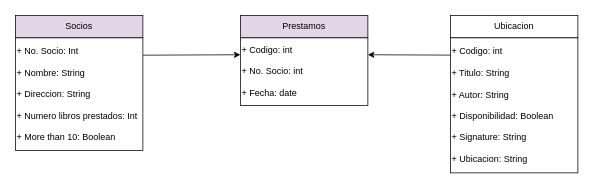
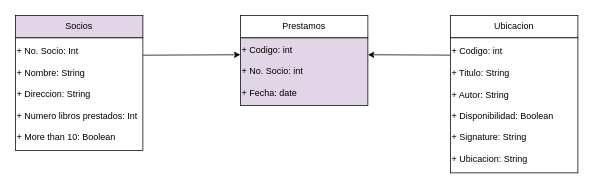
node "Prestamos": fillcolor #e1d5e7 -> #ffffff
node "+ Codigo: int + No. Socio: int + Fecha: date": fillcolor #ffffff -> #e1d5e7
